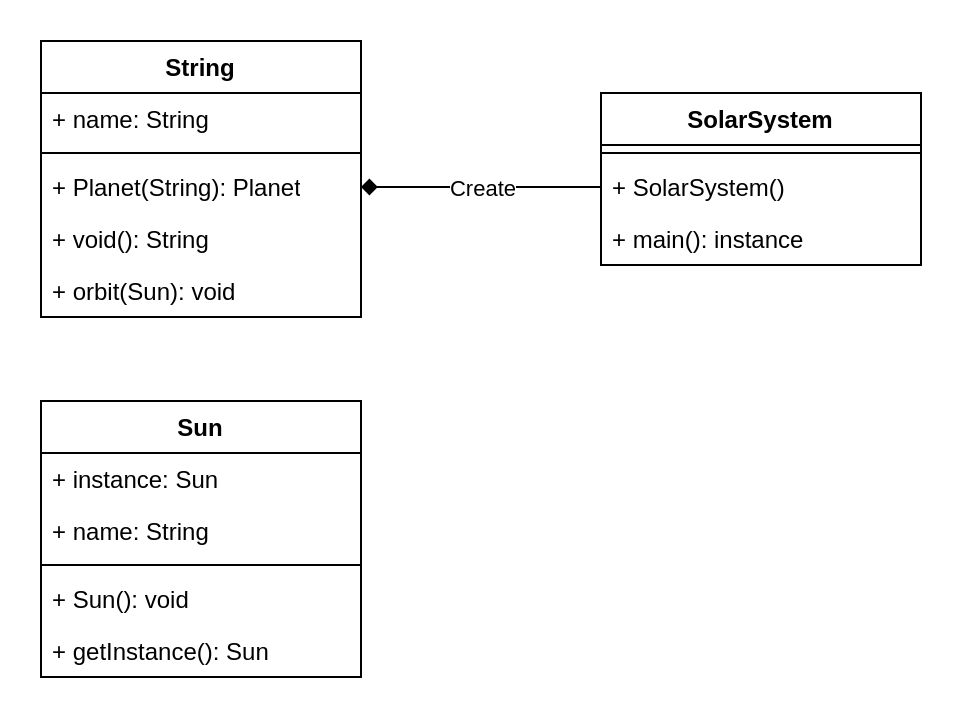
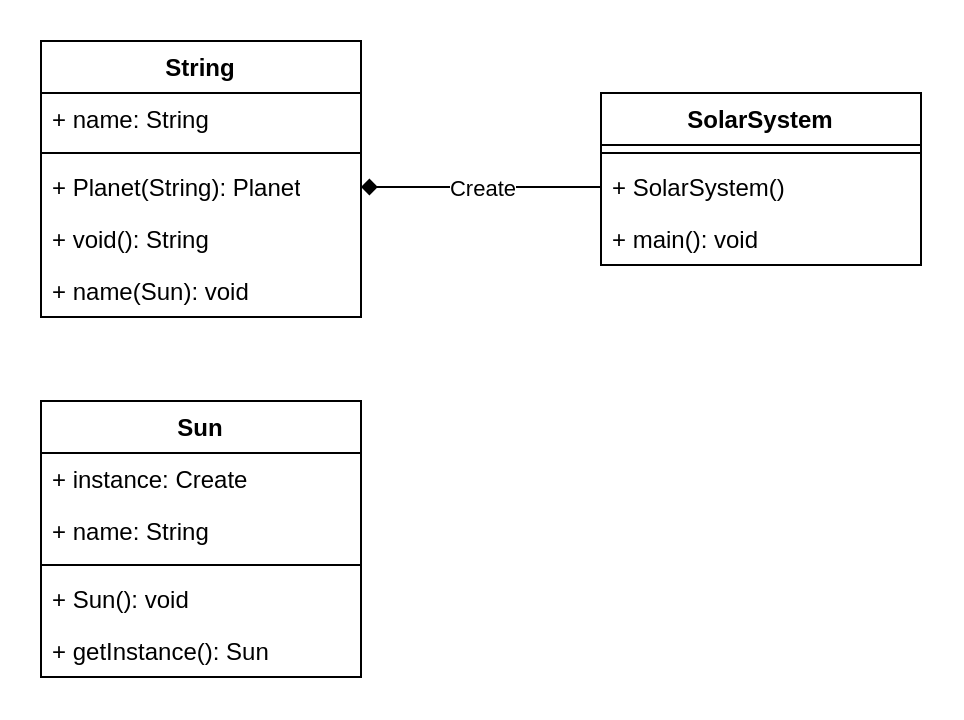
node "+ main(): instance": label "+ main(): instance" -> "+ main(): void"
node "+ orbit(Sun): void": label "+ orbit(Sun): void" -> "+ name(Sun): void"
node "+ instance: Sun": label "+ instance: Sun" -> "+ instance: Create"
